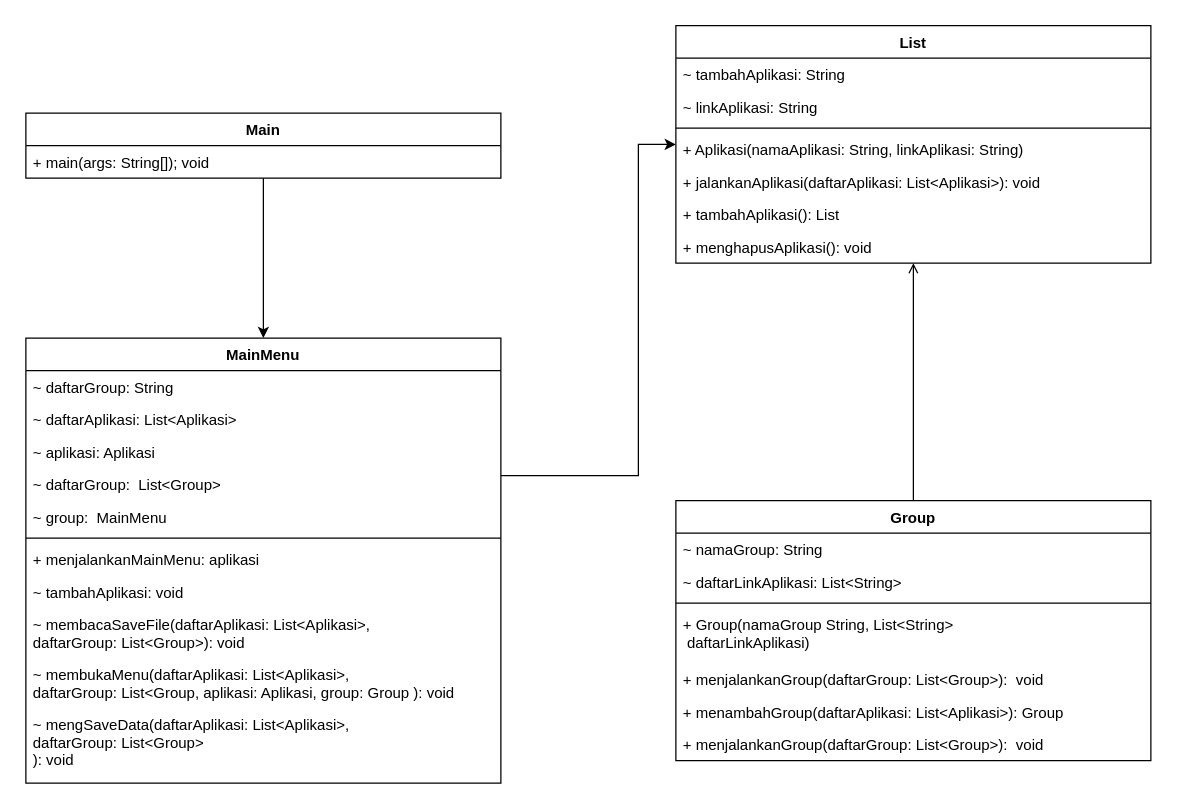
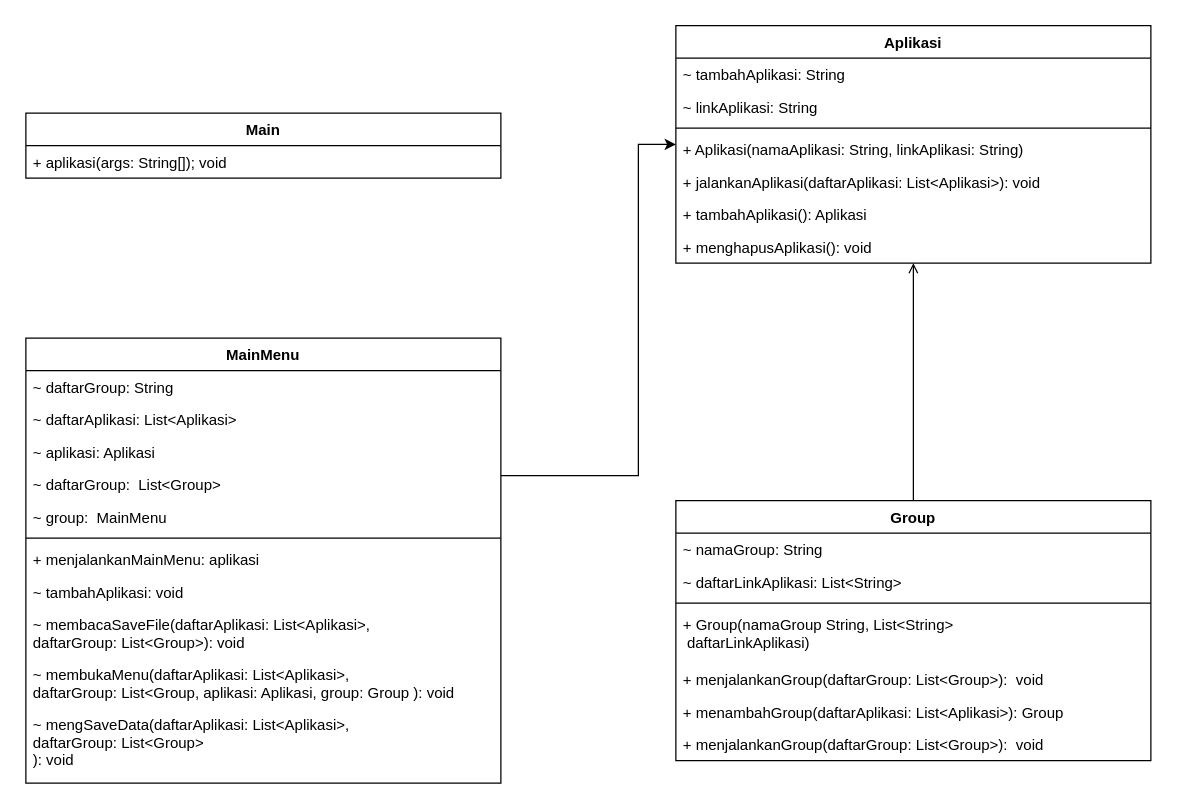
node "List": label "List" -> "Aplikasi"
node "+ main(args: String[]); void": label "+ main(args: String[]); void" -> "+ aplikasi(args: String[]); void"
node "+ tambahAplikasi(): List": label "+ tambahAplikasi(): List" -> "+ tambahAplikasi(): Aplikasi"
edge "Main" -> "MainMenu": removed
